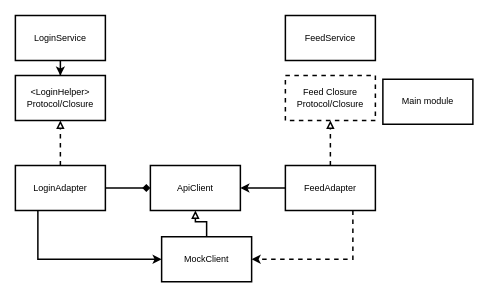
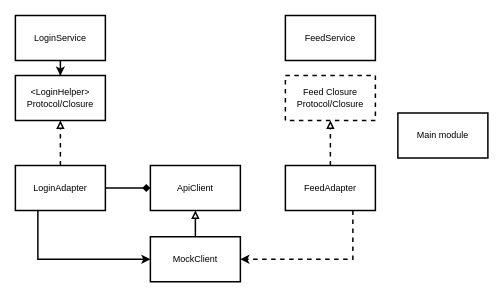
node "Main module": moved (428, 102) -> (443, 135)
edge "FeedAdapter" -> "ApiClient": removed
node "MockClient": moved (207, 259) -> (195, 259)
